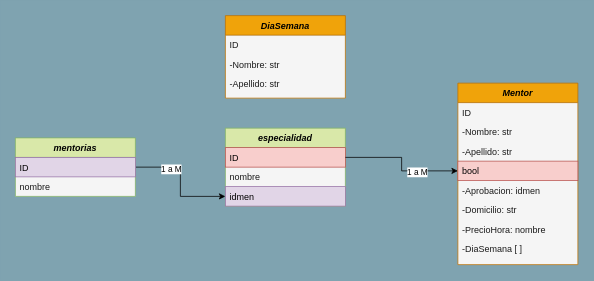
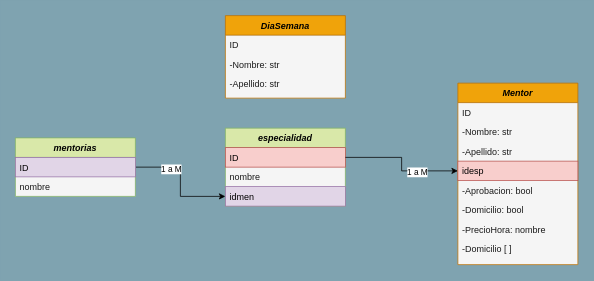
node "bool": label "bool" -> "idesp"
node "-Aprobacion: idmen": label "-Aprobacion: idmen" -> "-Aprobacion: bool"
node "-Domicilio: str": label "-Domicilio: str" -> "-Domicilio: bool"
node "-DiaSemana [ ]": label "-DiaSemana [ ]" -> "-Domicilio [ ]"
